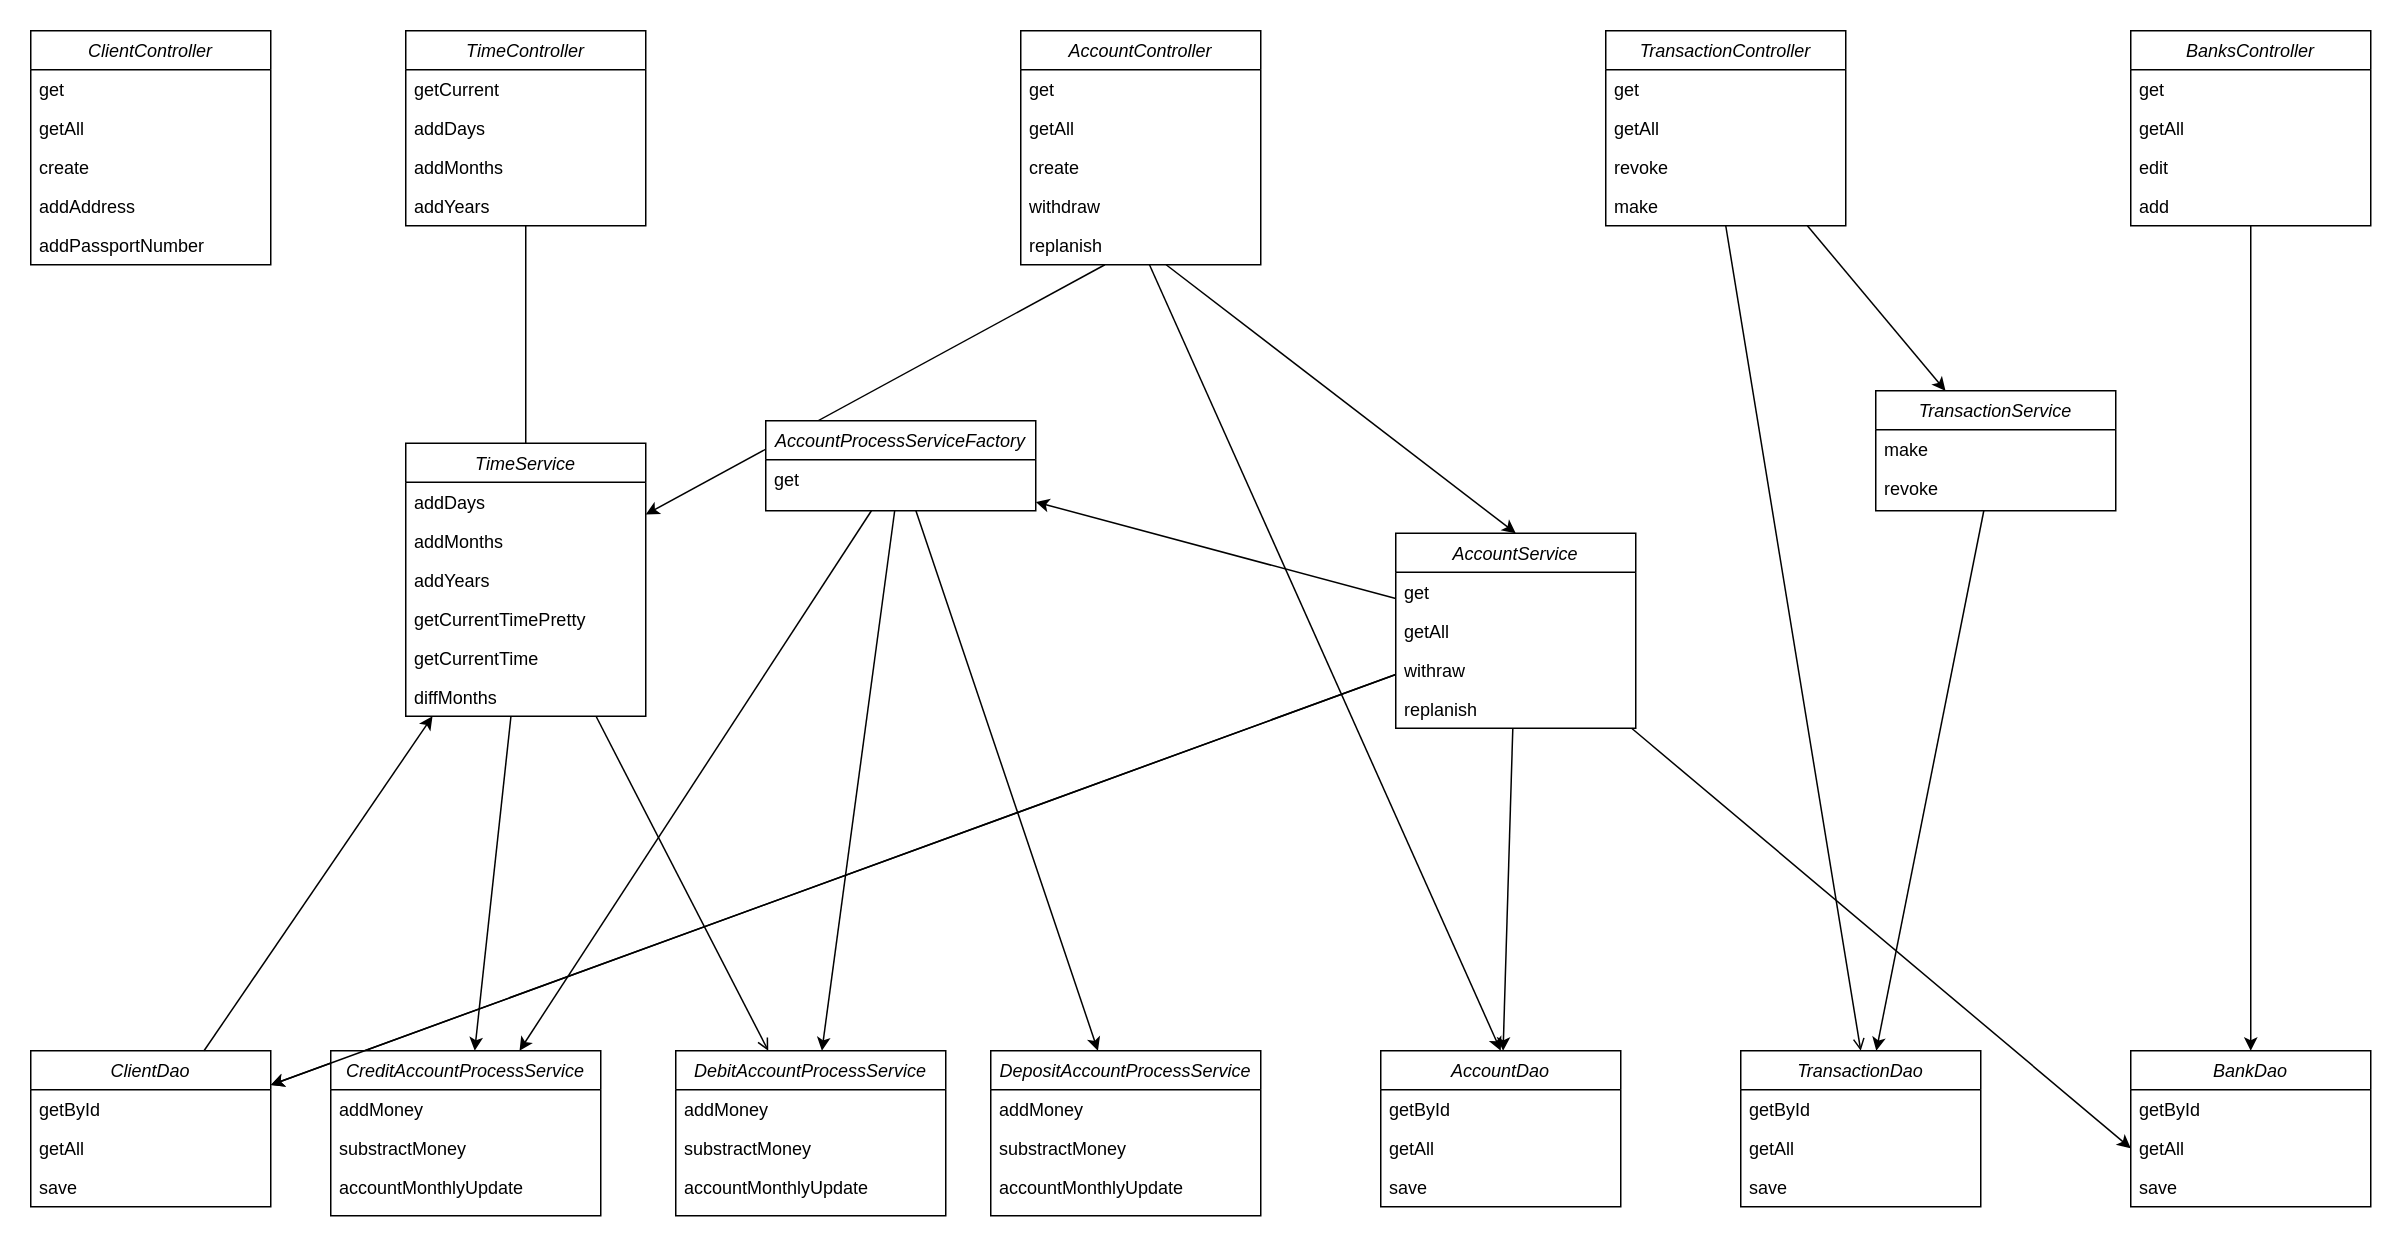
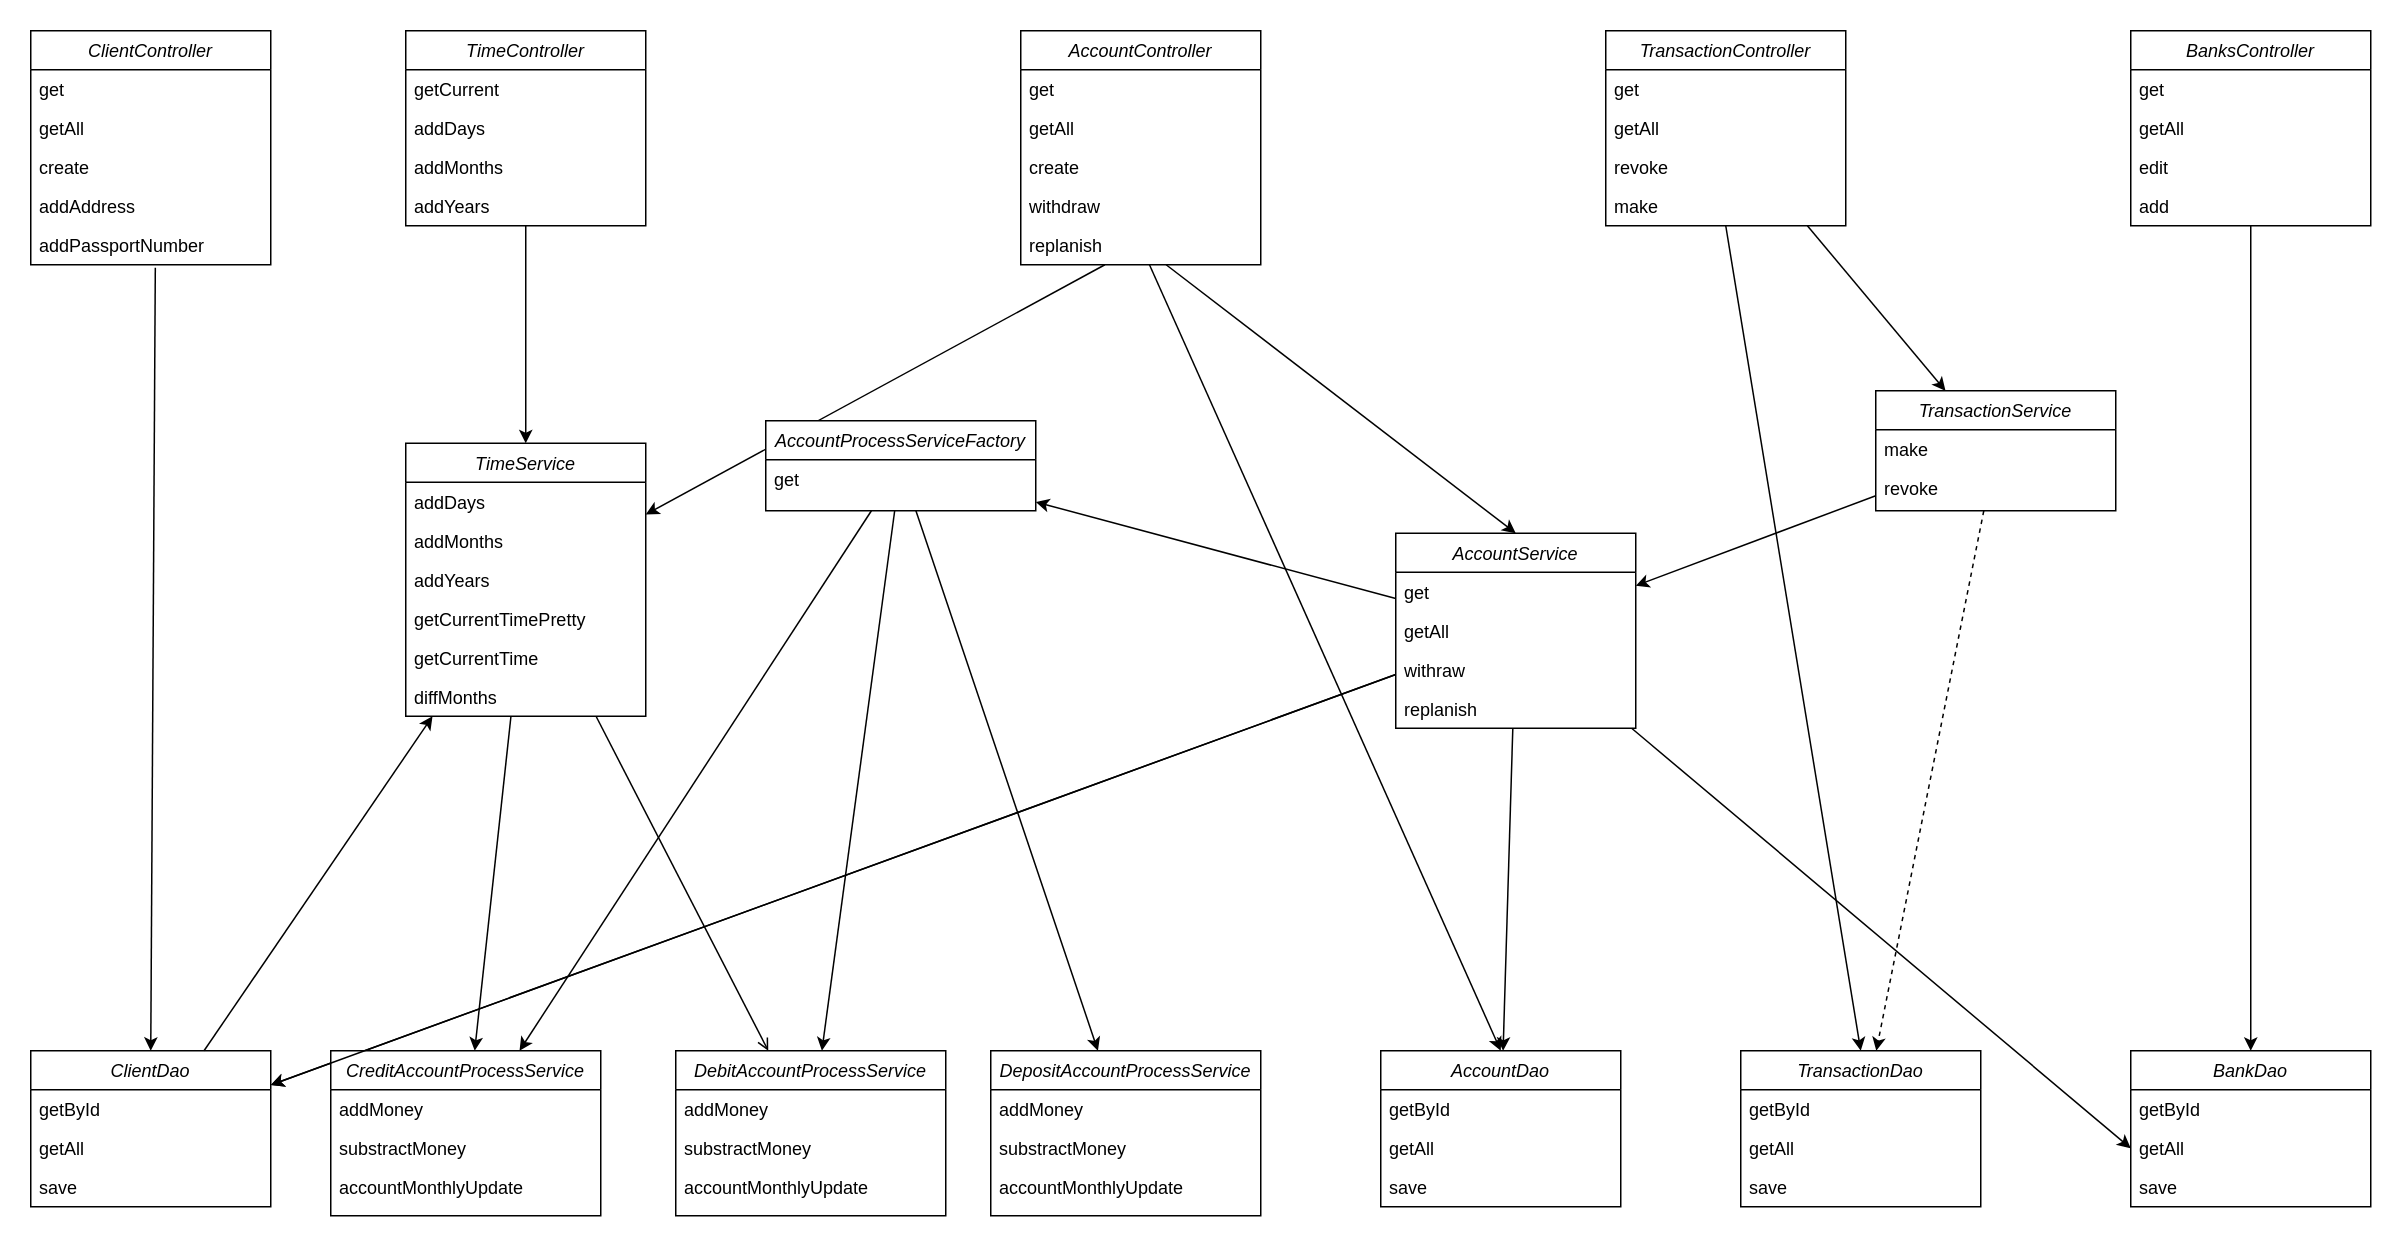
edge "TimeController" -- "TimeService": arrowhead none -> classic
edge "TransactionService" -> "AccountService": added
edge "addPassportNumber" -> "ClientDao": added
edge "TransactionService" -> "TransactionDao": style solid -> dashed
edge "TransactionController" -> "TransactionDao": arrowhead open -> classic
